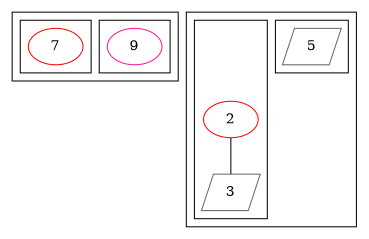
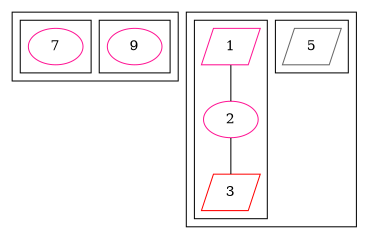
node "7": color red -> deeppink
node "1": added
node "2": color red -> deeppink
node "3": color gray40 -> red
